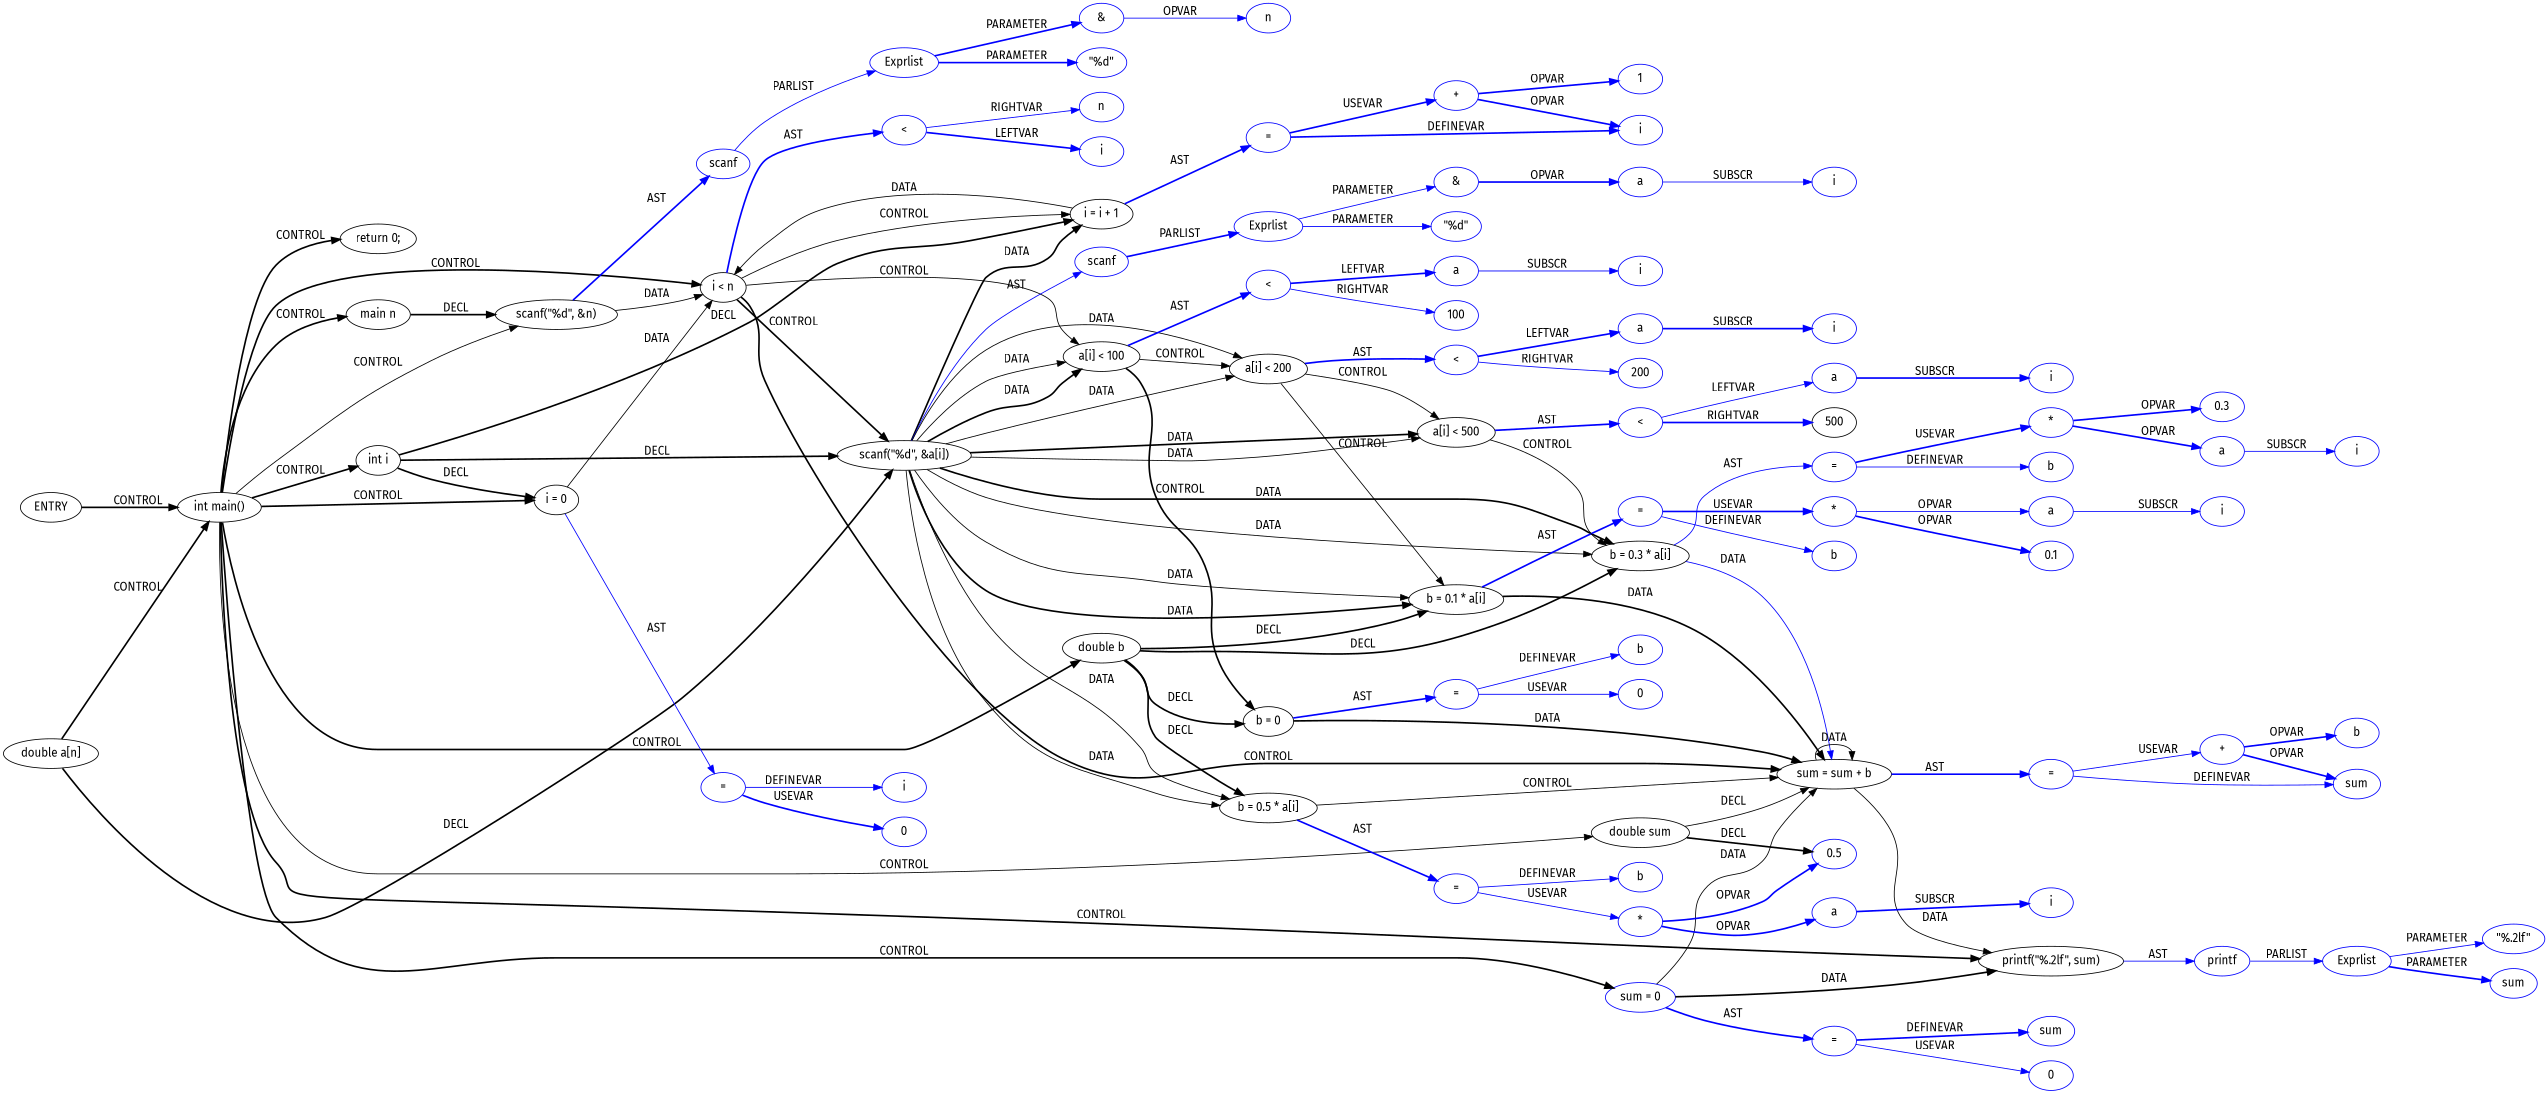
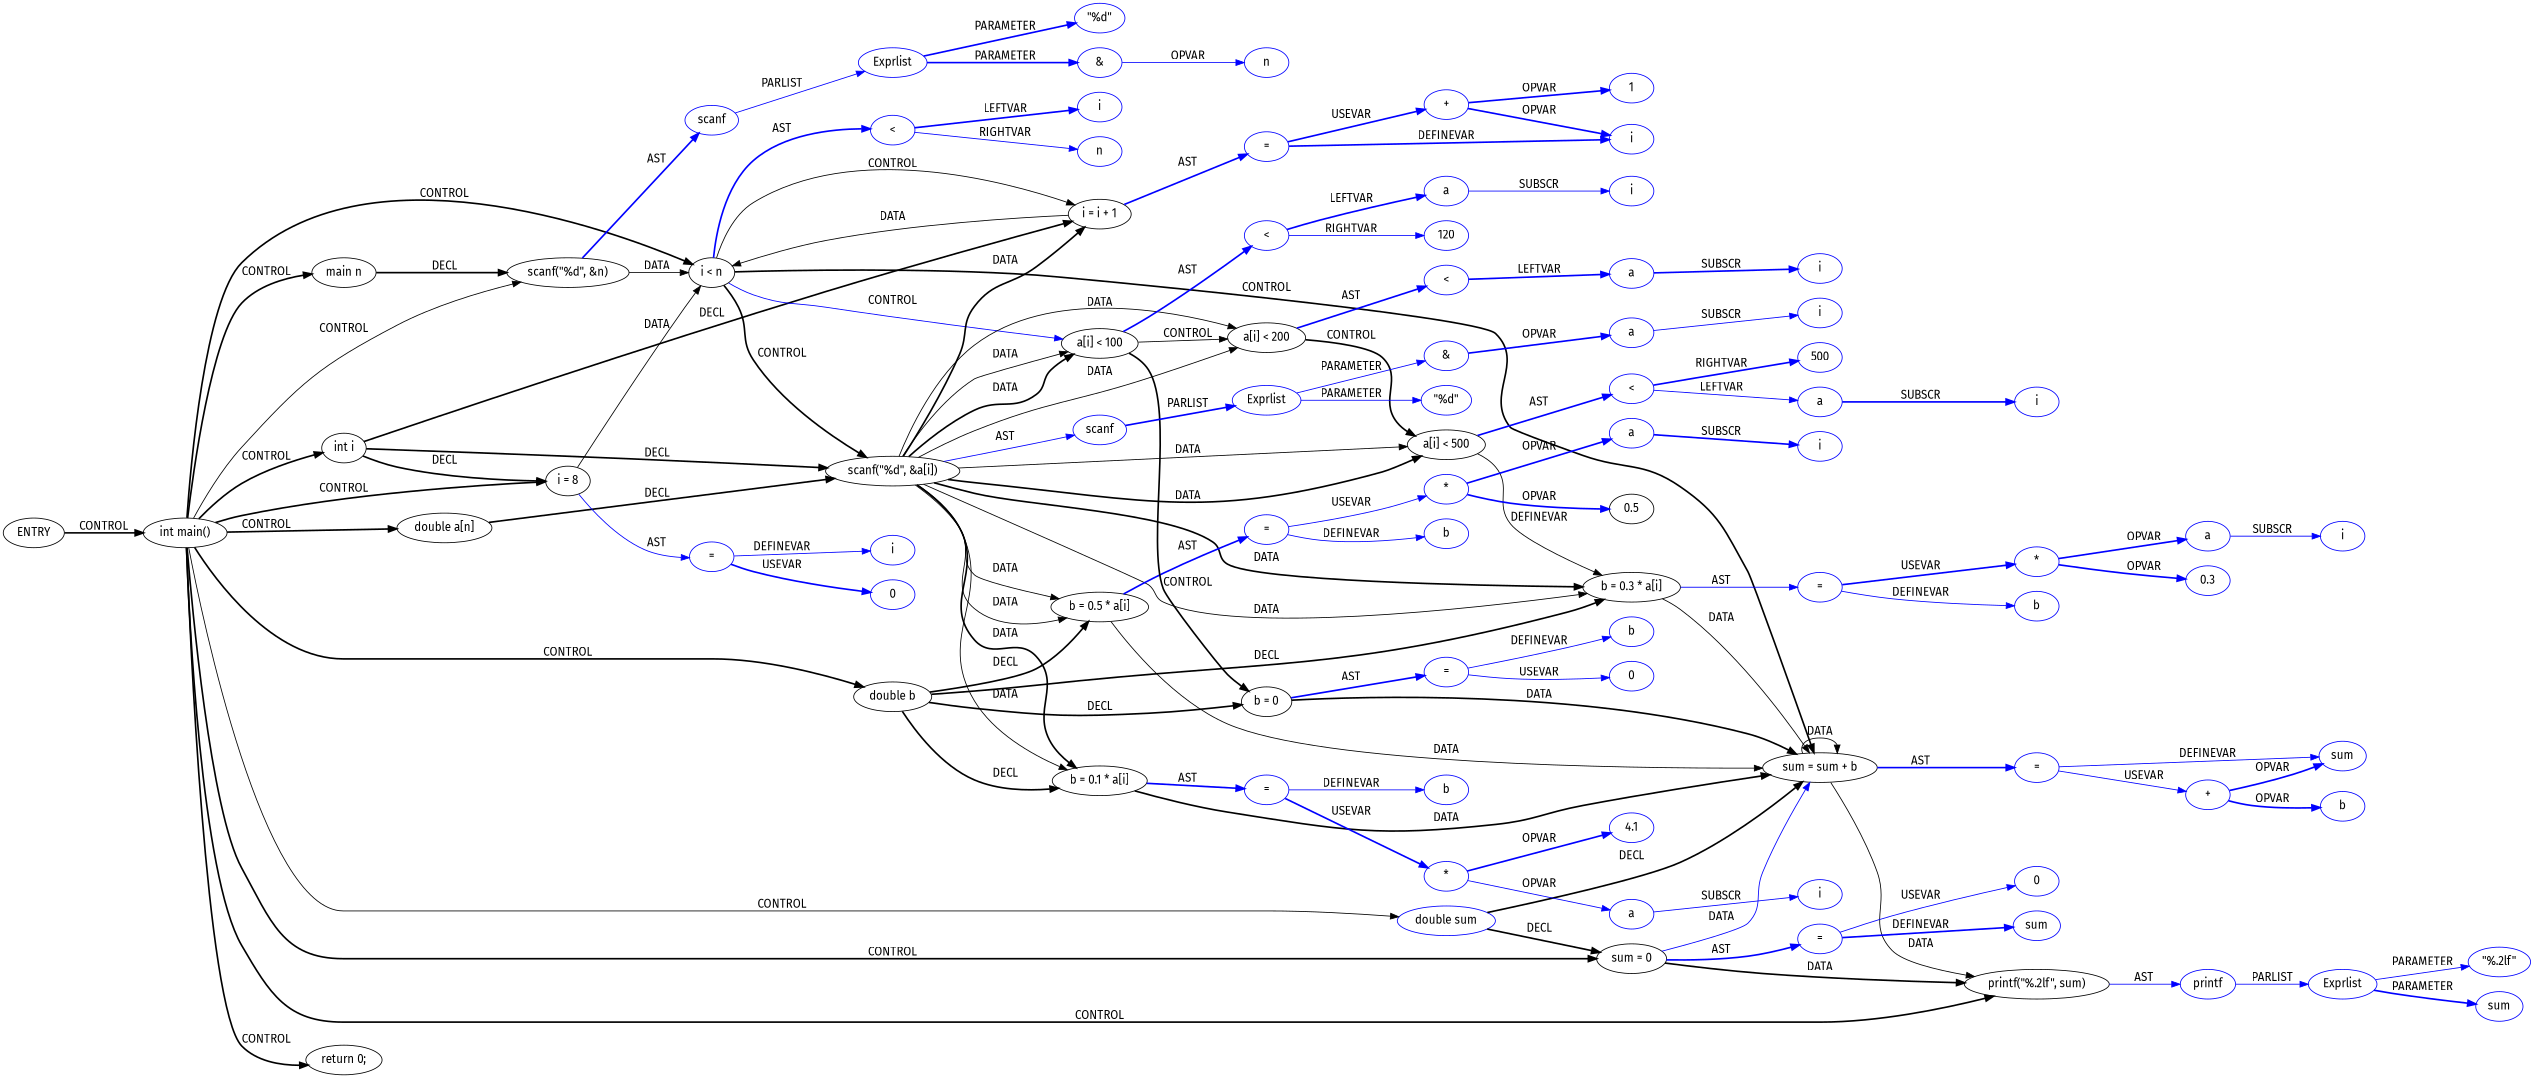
edge "i < n" -> "a[i] < 100": color black -> blue
node "100": label "100" -> "120"
node "200": removed
edge "a[i] < 200" -> "a[i] < 500": style solid -> bold
node "500": color black -> blue
edge "a[i] < 500" -> "b = 0.3 * a[i]": label "CONTROL" -> "DEFINEVAR"
edge "a[i] < 200" -> "b = 0.1 * a[i]": removed, label "CONTROL"
node "i = 0": label "i = 0" -> "i = 8"
node "0.1": label "0.1" -> "4.1"
edge "b = 0.3 * a[i]" -> "sum = sum + b": color blue -> black
edge "double a[n]" -> "int main()": reversed
edge "b = 0.5 * a[i]" -> "sum = sum + b": label "CONTROL" -> "DATA"
edge "double sum" -> "sum = sum + b": style solid -> bold
node "double sum": color black -> blue
edge "double sum" -> "0.5": now "double sum" -> "sum = 0"
node "0.5": color blue -> black
edge "sum = 0" -> "sum = sum + b": color black -> blue
node "sum = 0": color blue -> black
